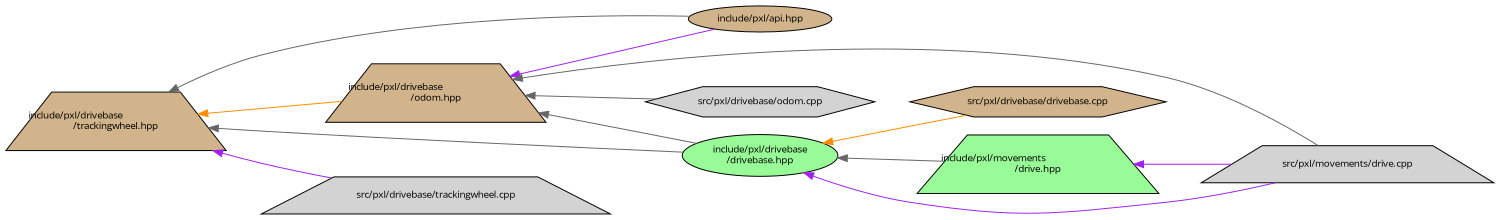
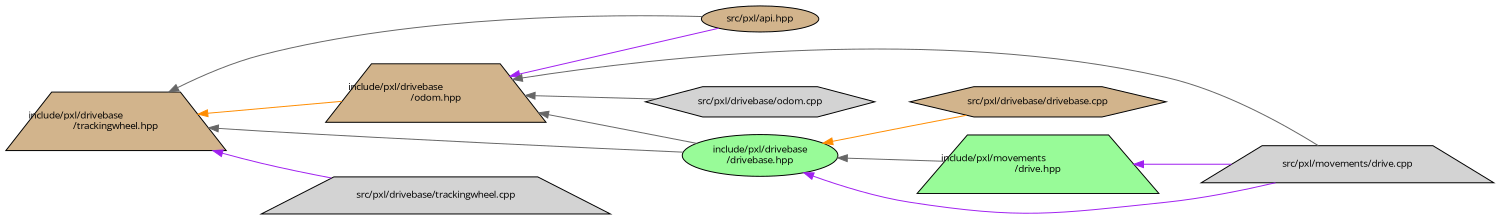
node "include/pxl/api.hpp": label "include/pxl/api.hpp" -> "src/pxl/api.hpp"
